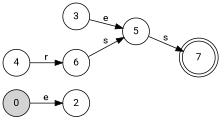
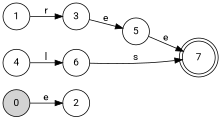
node "1": added
edge "5" -> "7": label "s" -> "e"
edge "6" -> "5": now "6" -> "7"
edge "4" -> "6": label "r" -> "l"
